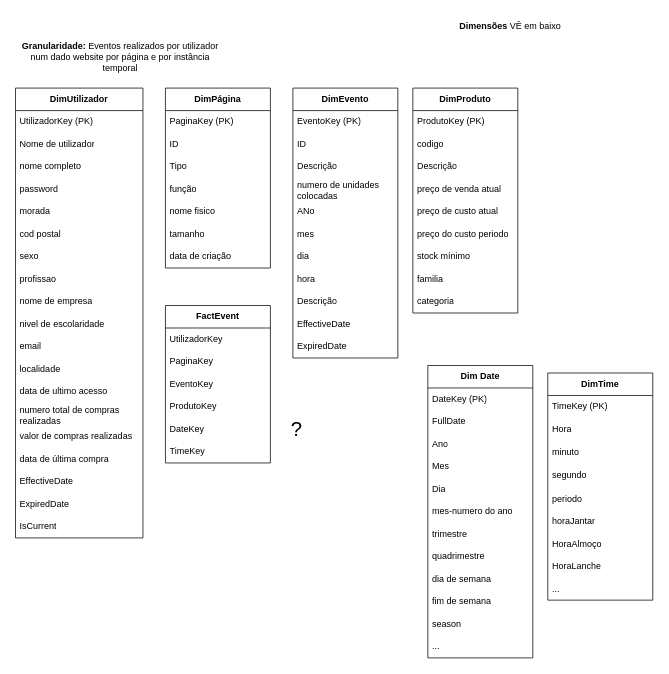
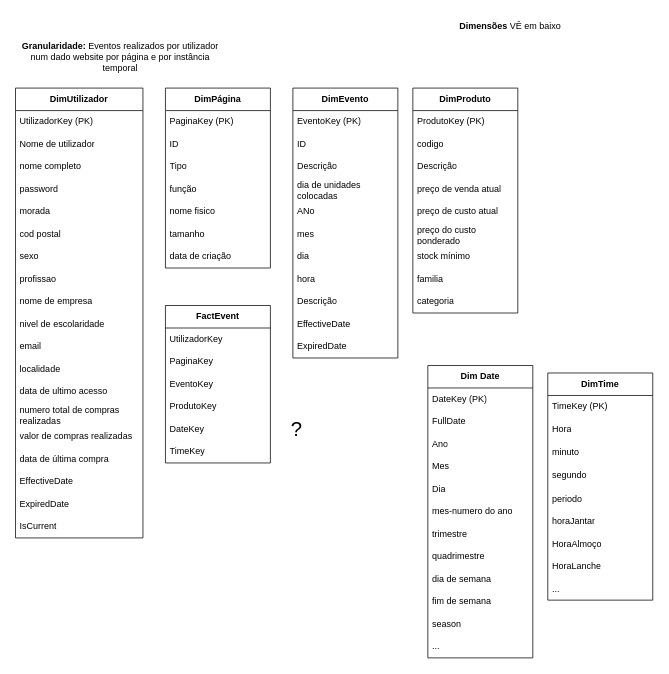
node "numero de unidades colocadas": label "numero de unidades colocadas" -> "dia de unidades colocadas"
node "preço do custo periodo": label "preço do custo periodo" -> "preço do custo ponderado"
